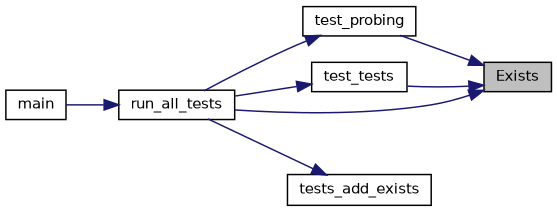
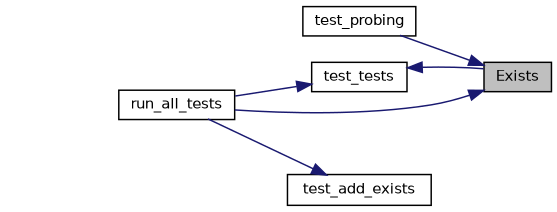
edge "run_all_tests" -> "test_probing": removed
edge "test_tests" -> "Exists": reversed
node "main": removed
node "tests_add_exists": label "tests_add_exists" -> "test_add_exists"
